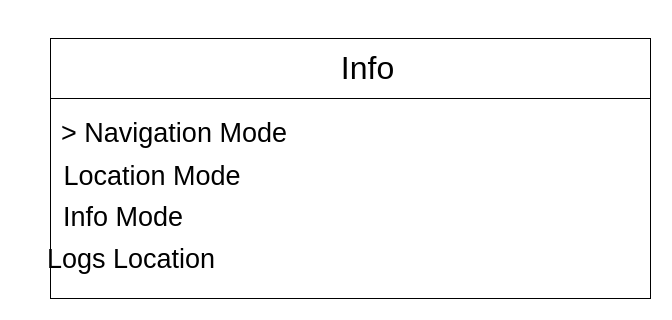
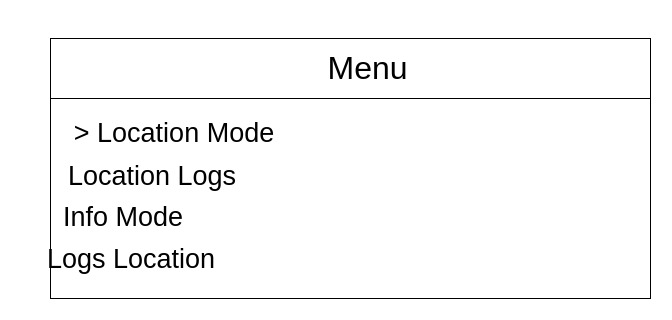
node "Info": label "Info" -> "Menu"
node "> Navigation Mode": label "> Navigation Mode" -> "> Location Mode"
node "Location Mode": label "Location Mode" -> "Location Logs"
